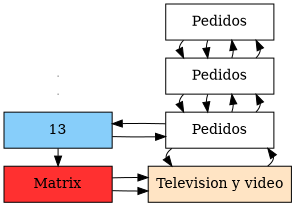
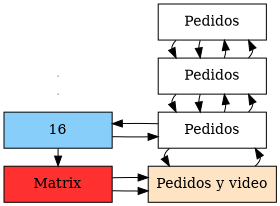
node "13": label "13" -> "16"
node "Television y video": label "Television y video" -> "Pedidos y video"
